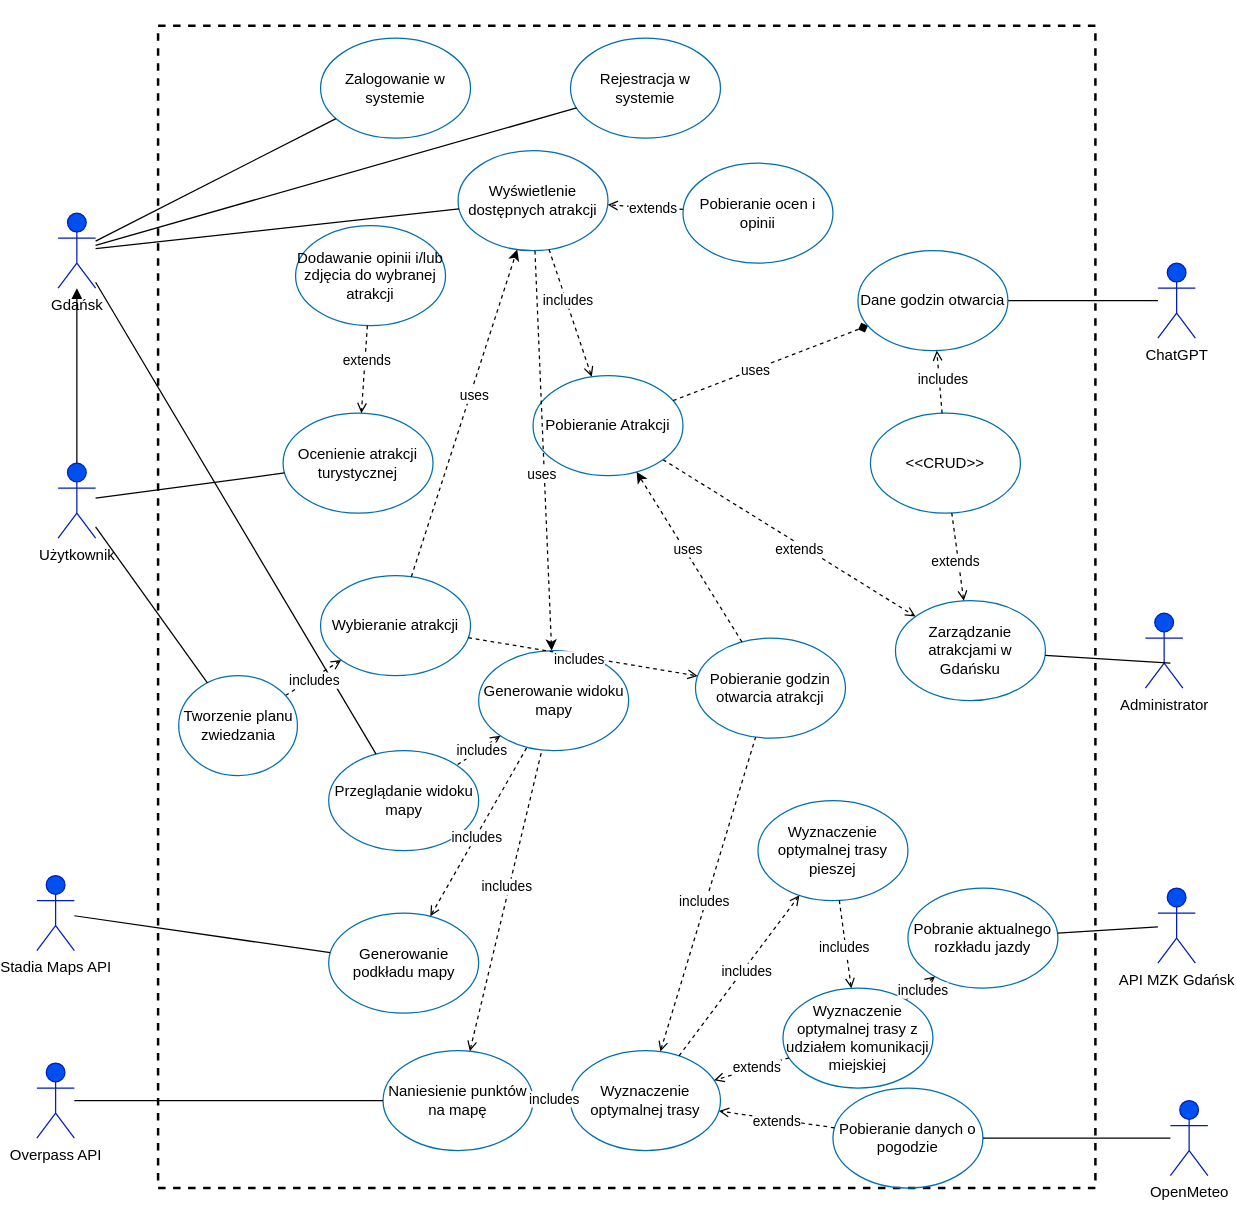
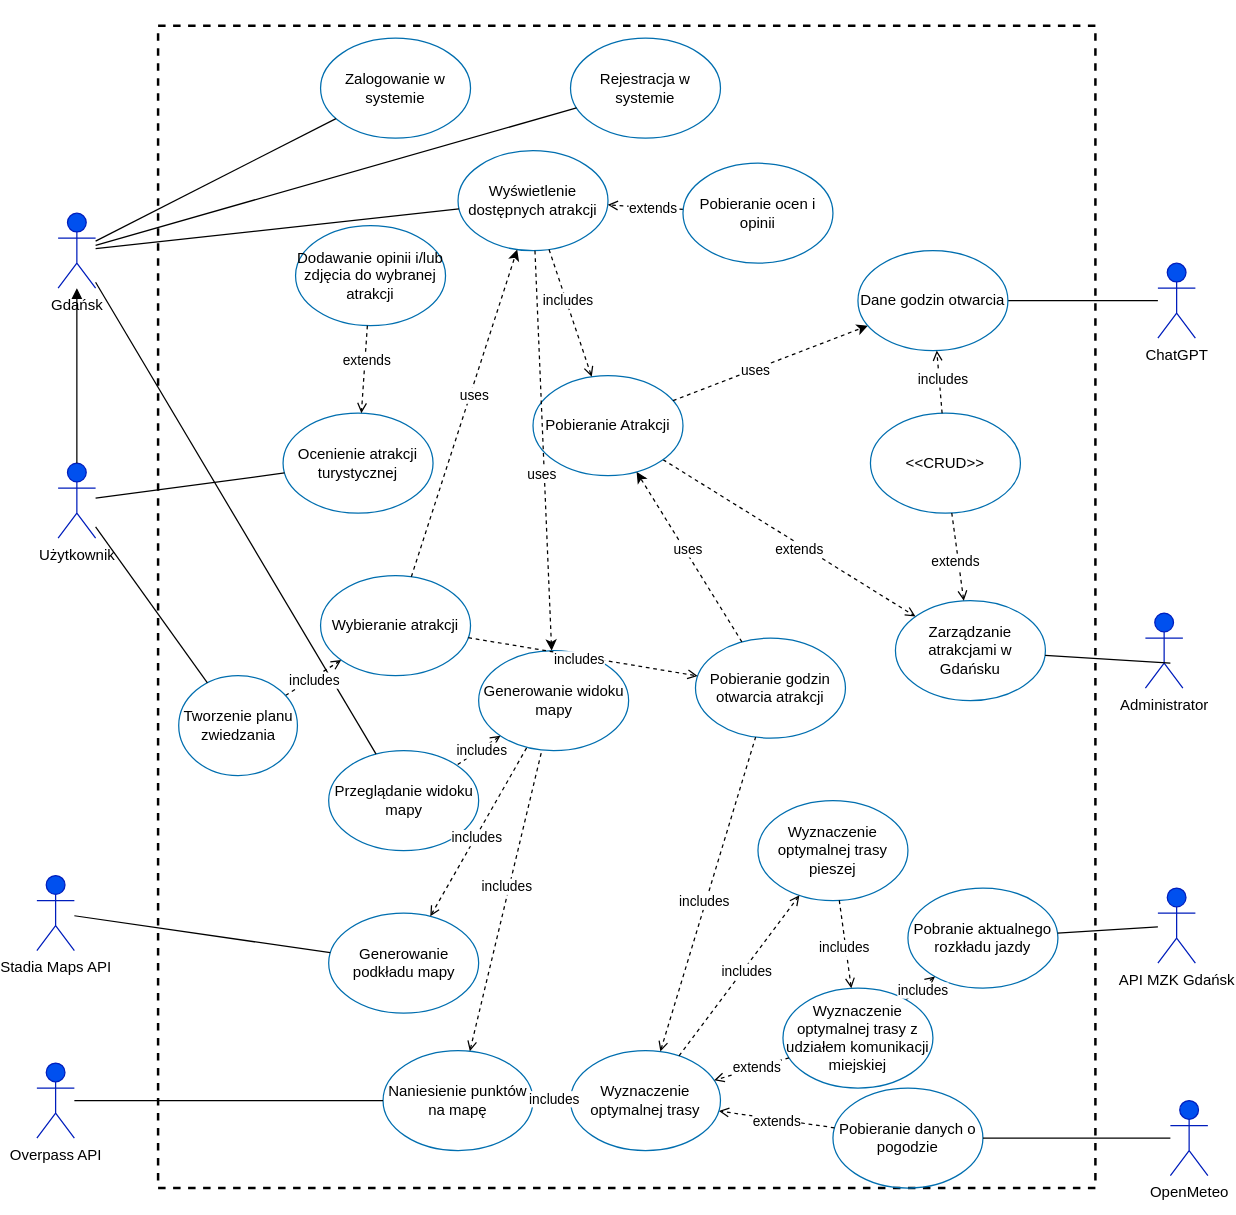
edge "Pobieranie Atrakcji" -> "Dane godzin otwarcia": arrowhead diamond -> classic
